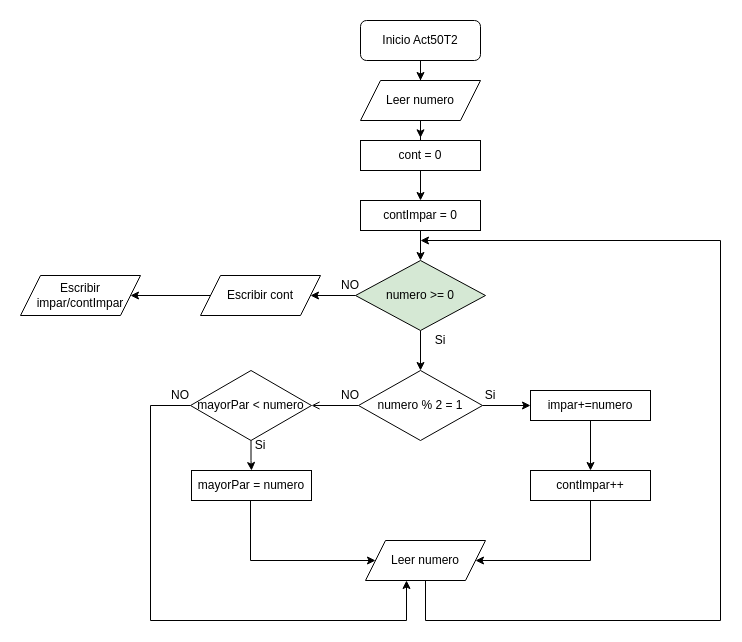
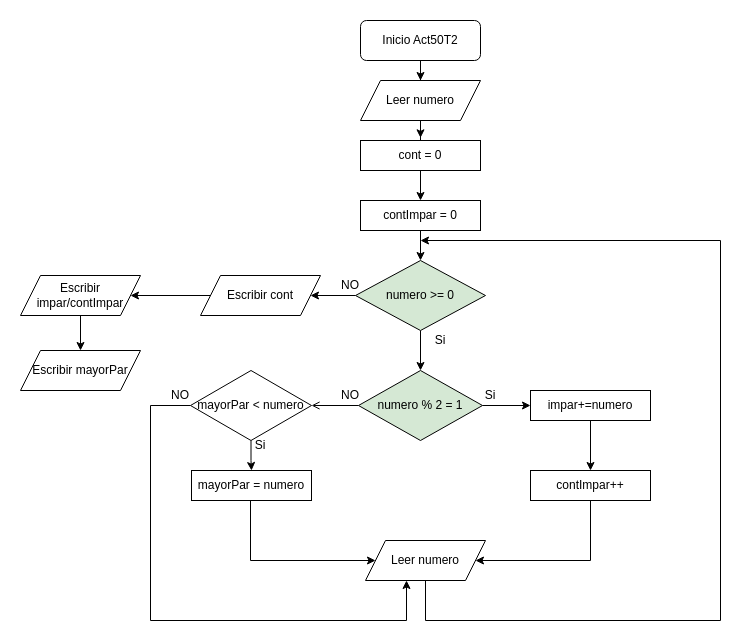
edge "Escribir impar/contImpar" -> "Escribir mayorPar": added
node "Escribir mayorPar": added
node "numero % 2 = 1": fillcolor #ffffff -> #d5e8d4
